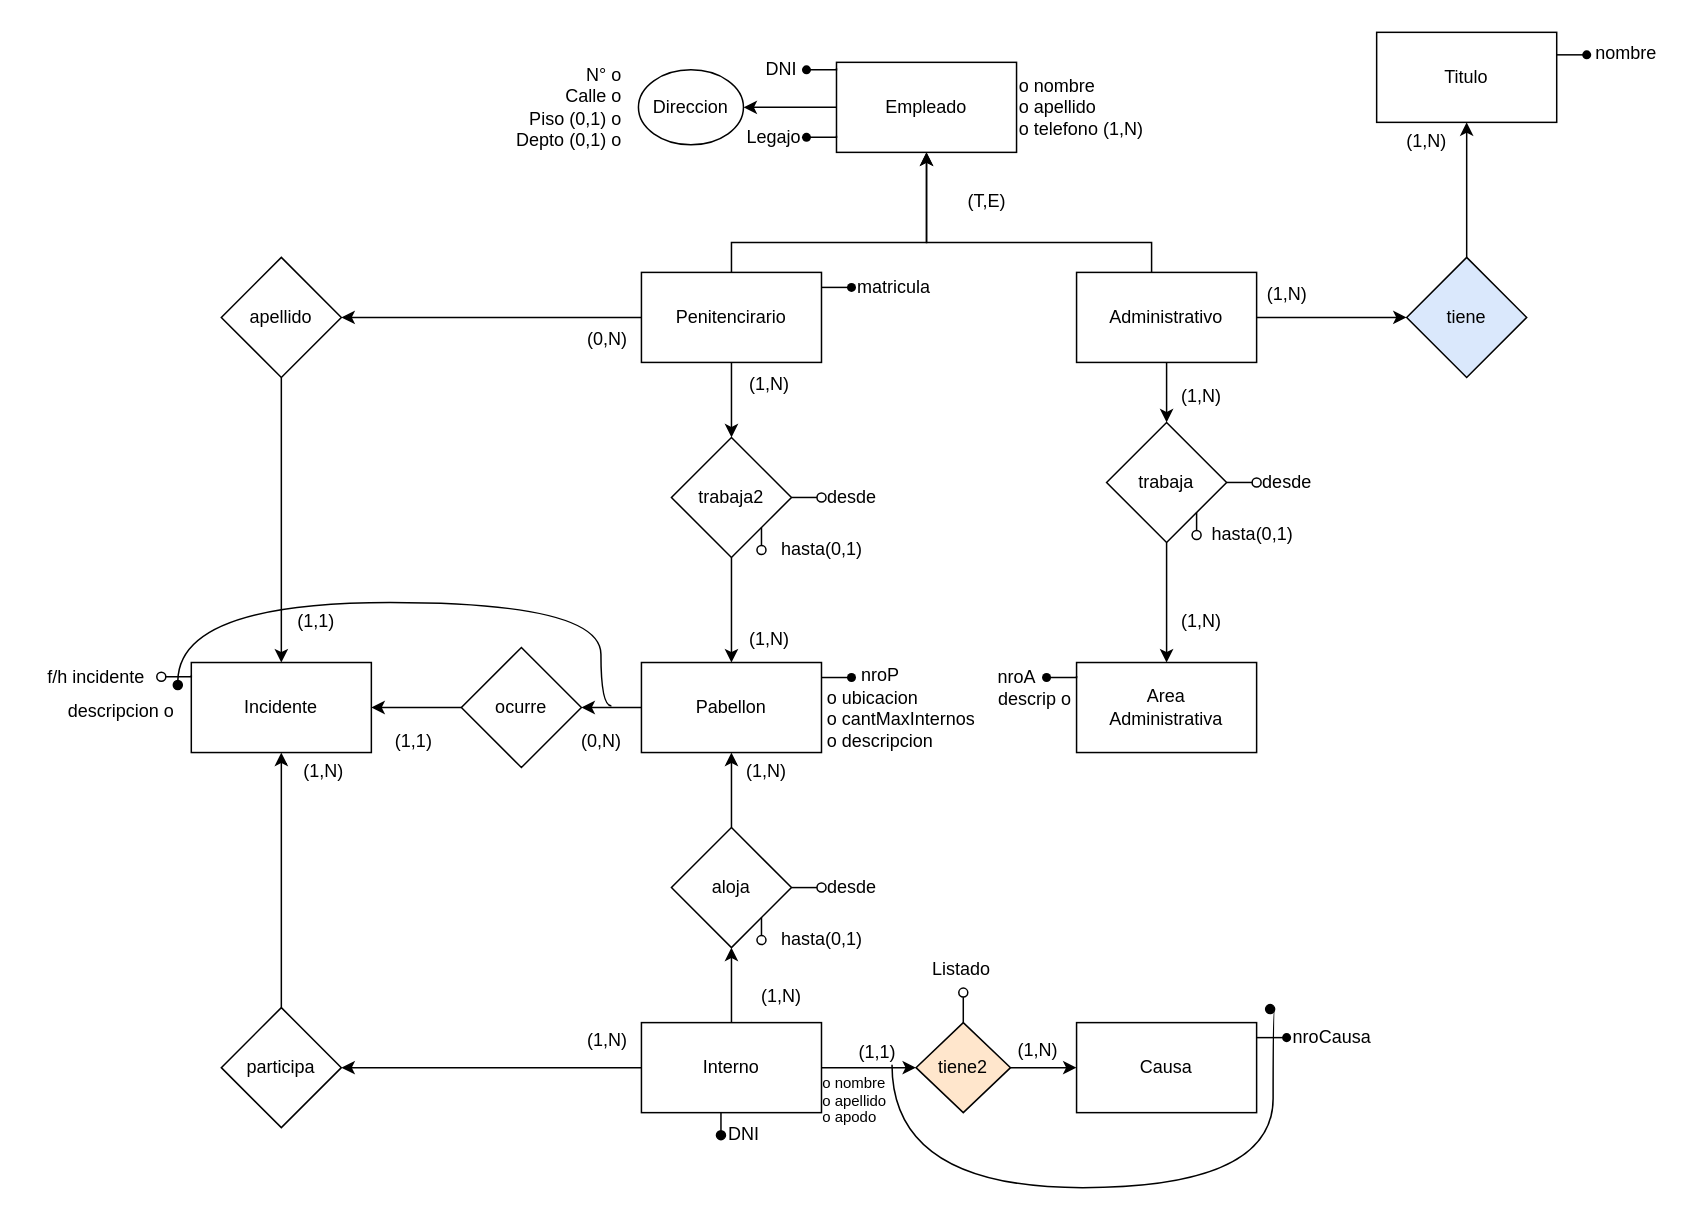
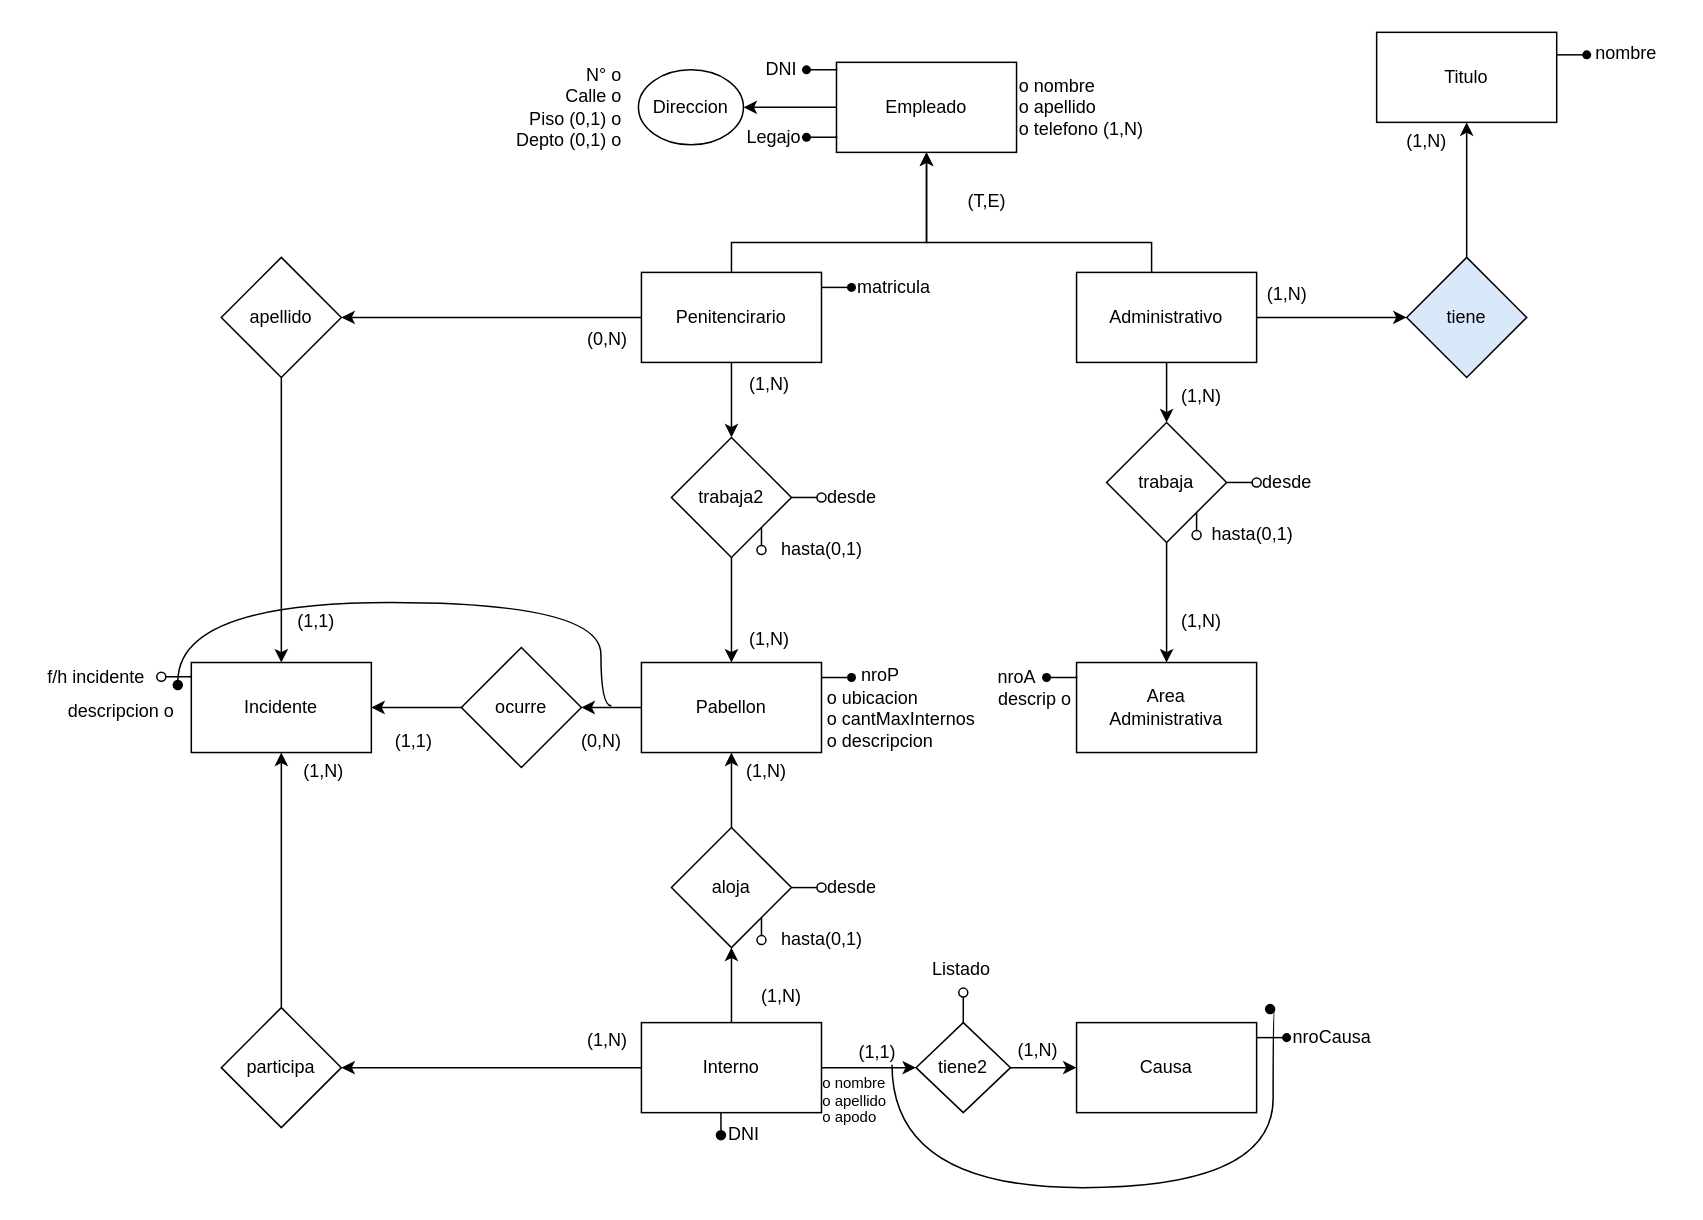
node "tiene2": fillcolor #ffe6cc -> #ffffff
